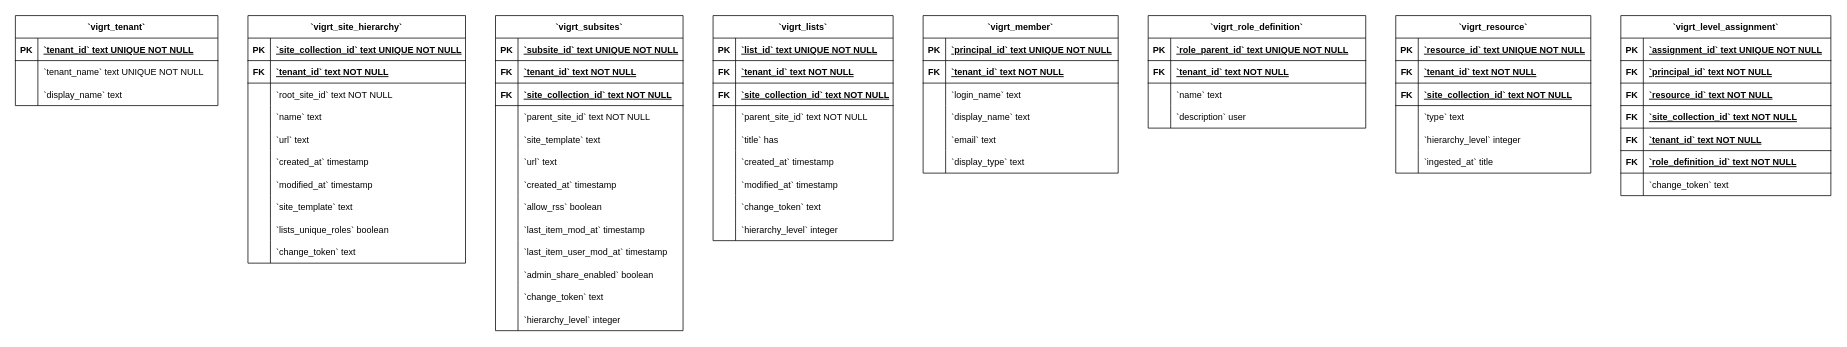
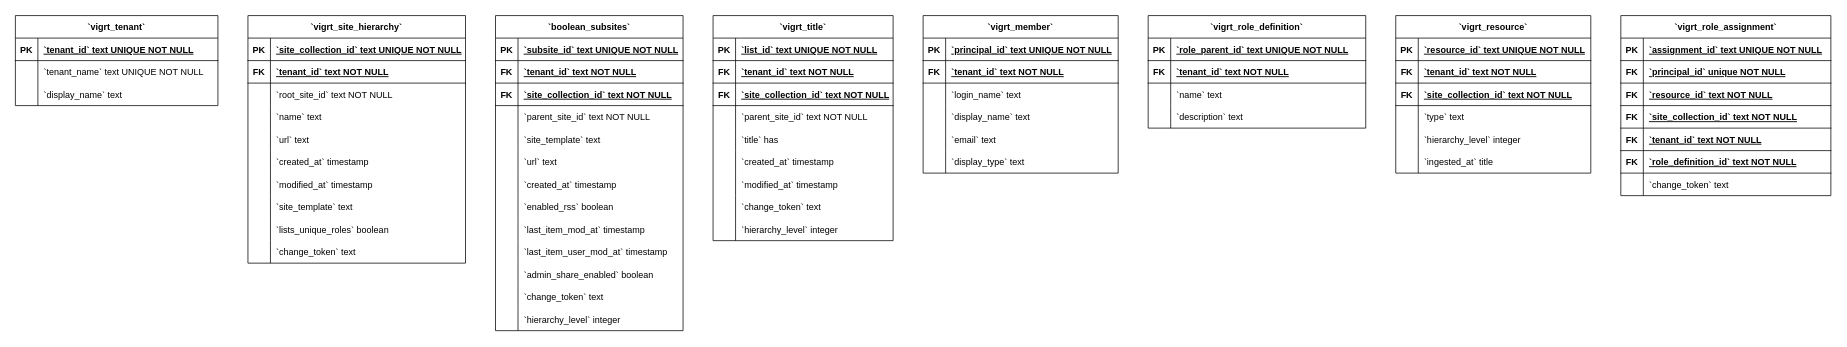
node "`vigrt_subsites`": label "`vigrt_subsites`" -> "`boolean_subsites`"
node "`vigrt_lists`": label "`vigrt_lists`" -> "`vigrt_title`"
node "`vigrt_level_assignment`": label "`vigrt_level_assignment`" -> "`vigrt_role_assignment`"
node "`principal_id` text NOT NULL": label "`principal_id` text NOT NULL" -> "`principal_id` unique NOT NULL"
node "`description` user": label "`description` user" -> "`description` text"
node "`allow_rss` boolean": label "`allow_rss` boolean" -> "`enabled_rss` boolean"
